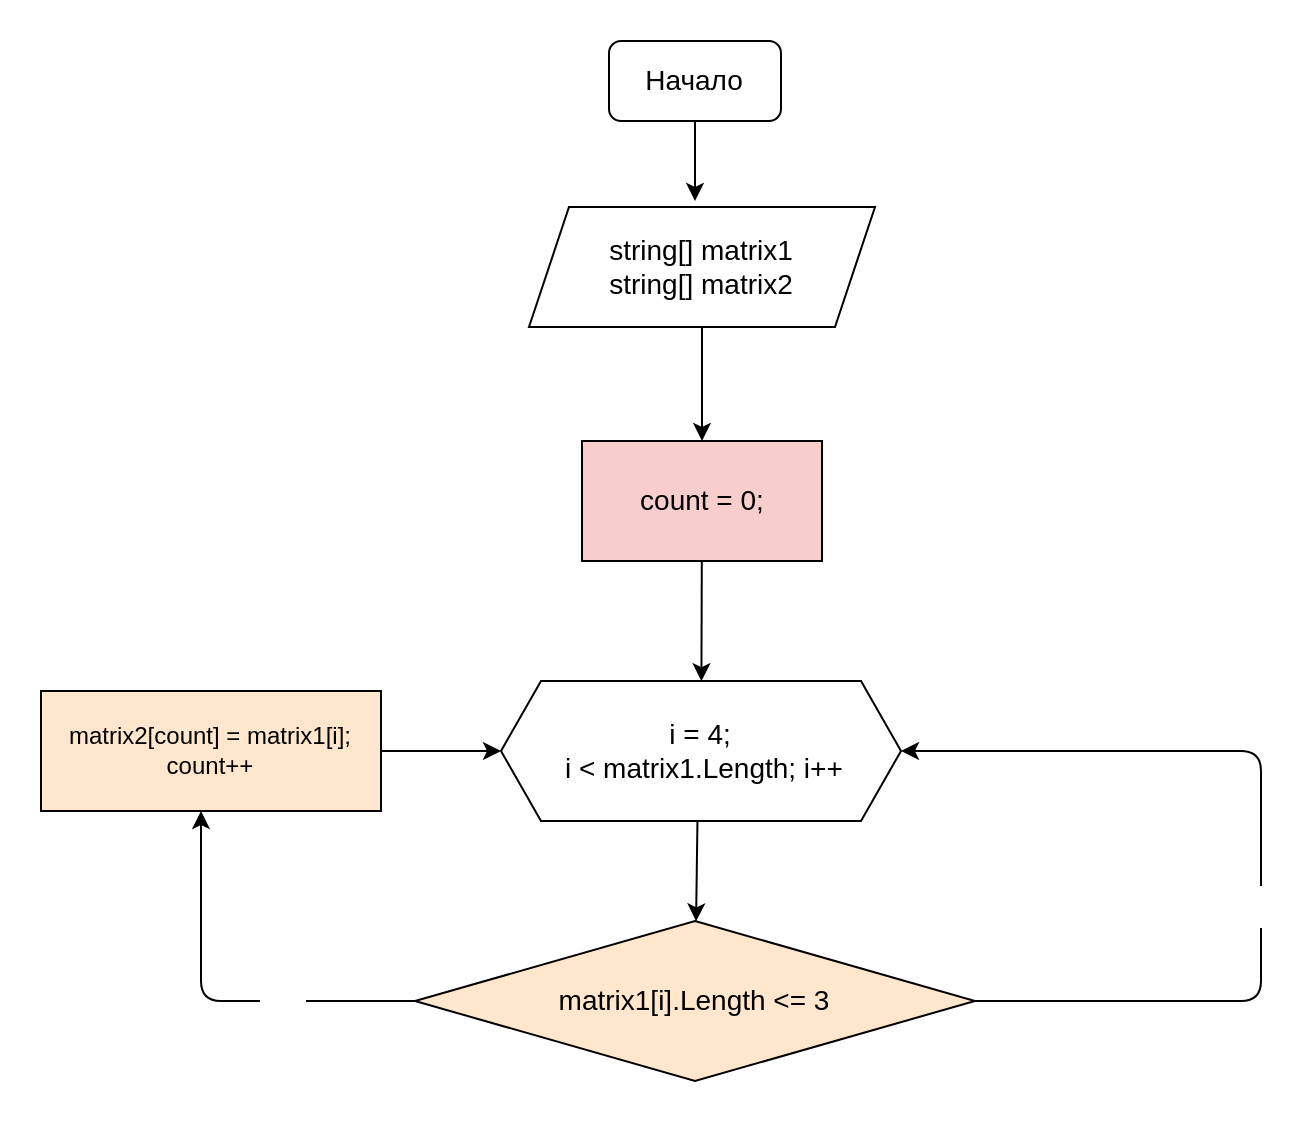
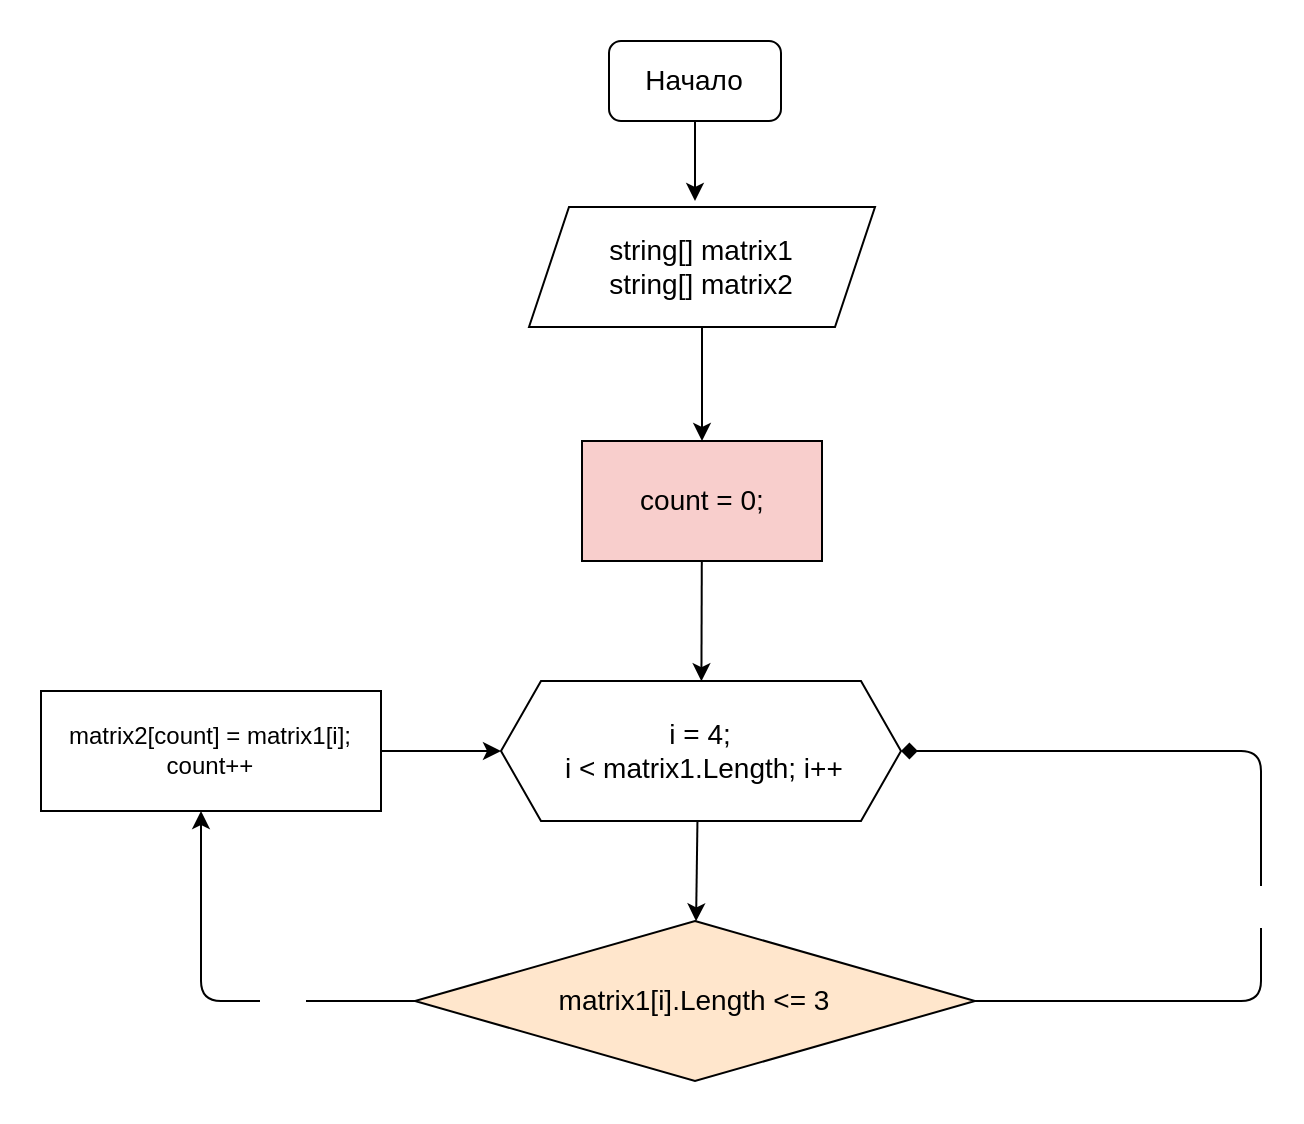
node "matrix2[count] = matrix1[i]; count++": fillcolor #ffe6cc -> #ffffff
edge "matrix1[i].Length <= 3" -> "i = 4; i < matrix1.Length; i++": arrowhead classic -> diamond
